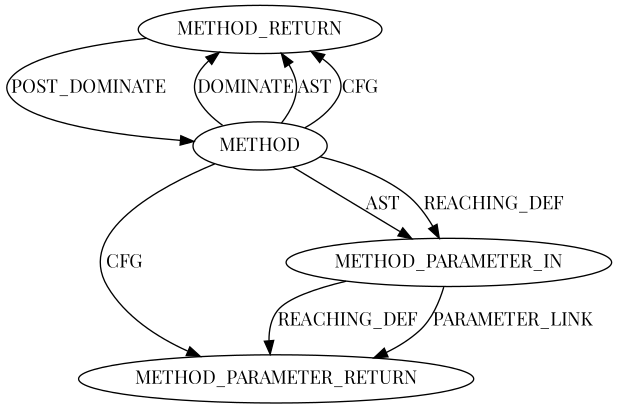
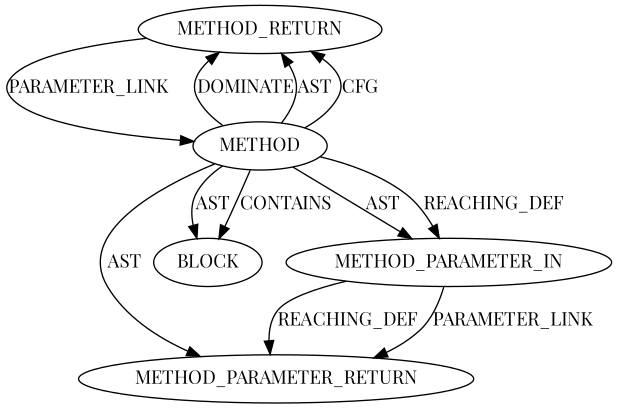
edge "METHOD_RETURN" -> "METHOD": label "POST_DOMINATE" -> "PARAMETER_LINK"
edge "METHOD" -> "METHOD_PARAMETER_RETURN": label "CFG" -> "AST"
node "BLOCK": added
